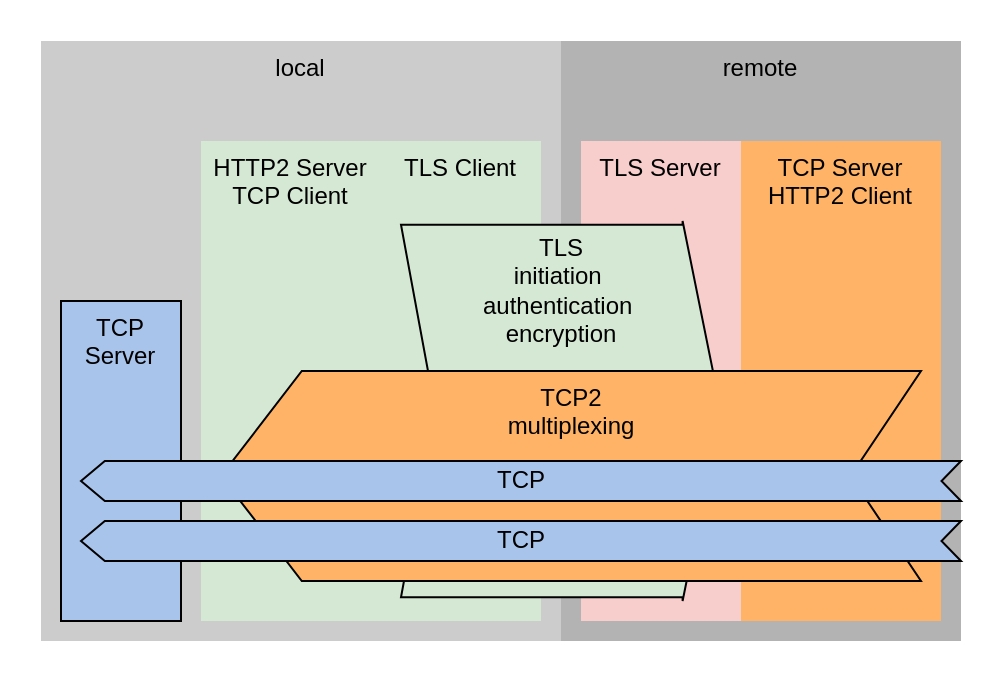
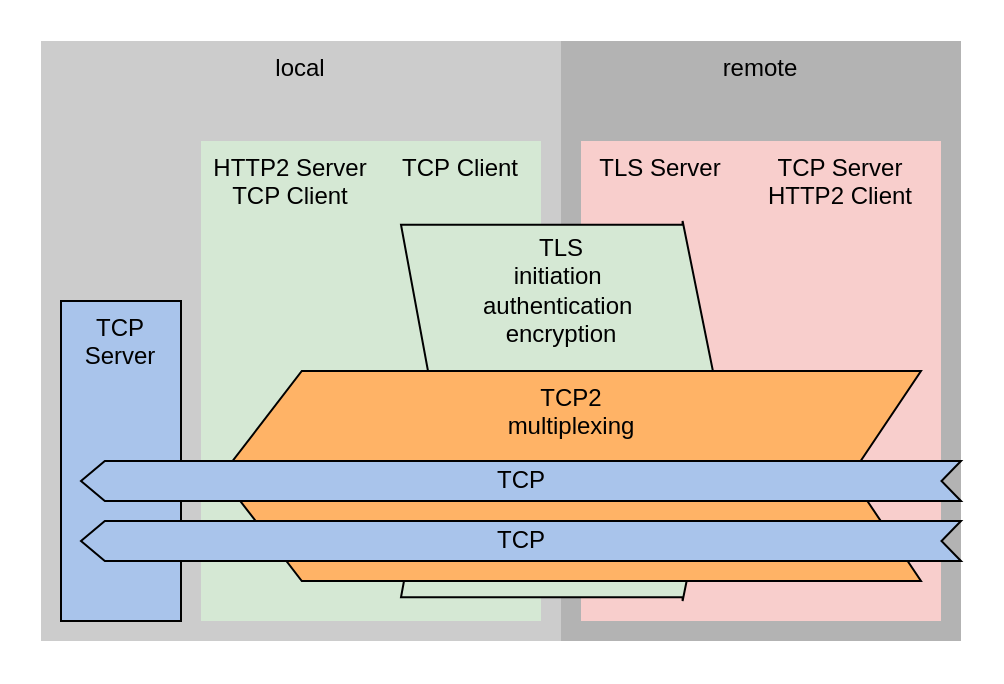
node "TLS Client": label "TLS Client" -> "TCP Client"
node "TCP Server HTTP2 Client": fillcolor #ffb366 -> #f8cecc
